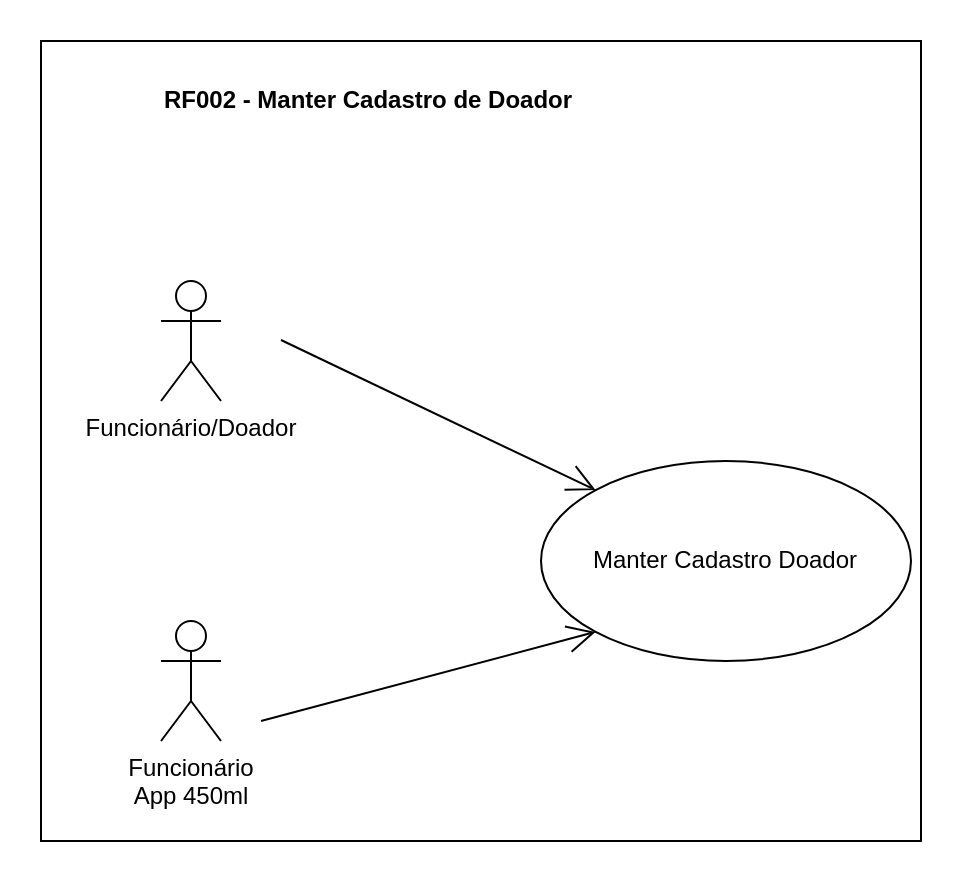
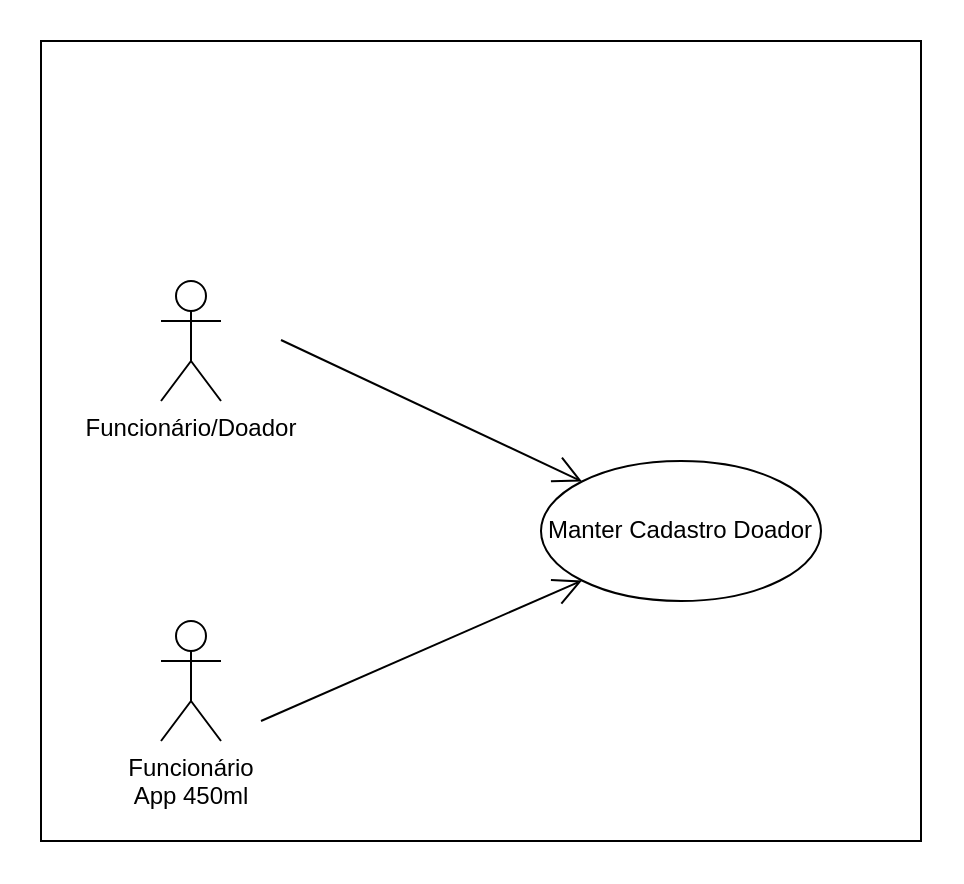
node "RF002 - Manter Cadastro de Doador": removed
node "Manter Cadastro Doador": size 370x200 -> 280x140
